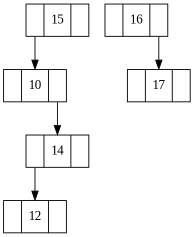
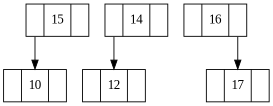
edge "10" -> "14": removed
